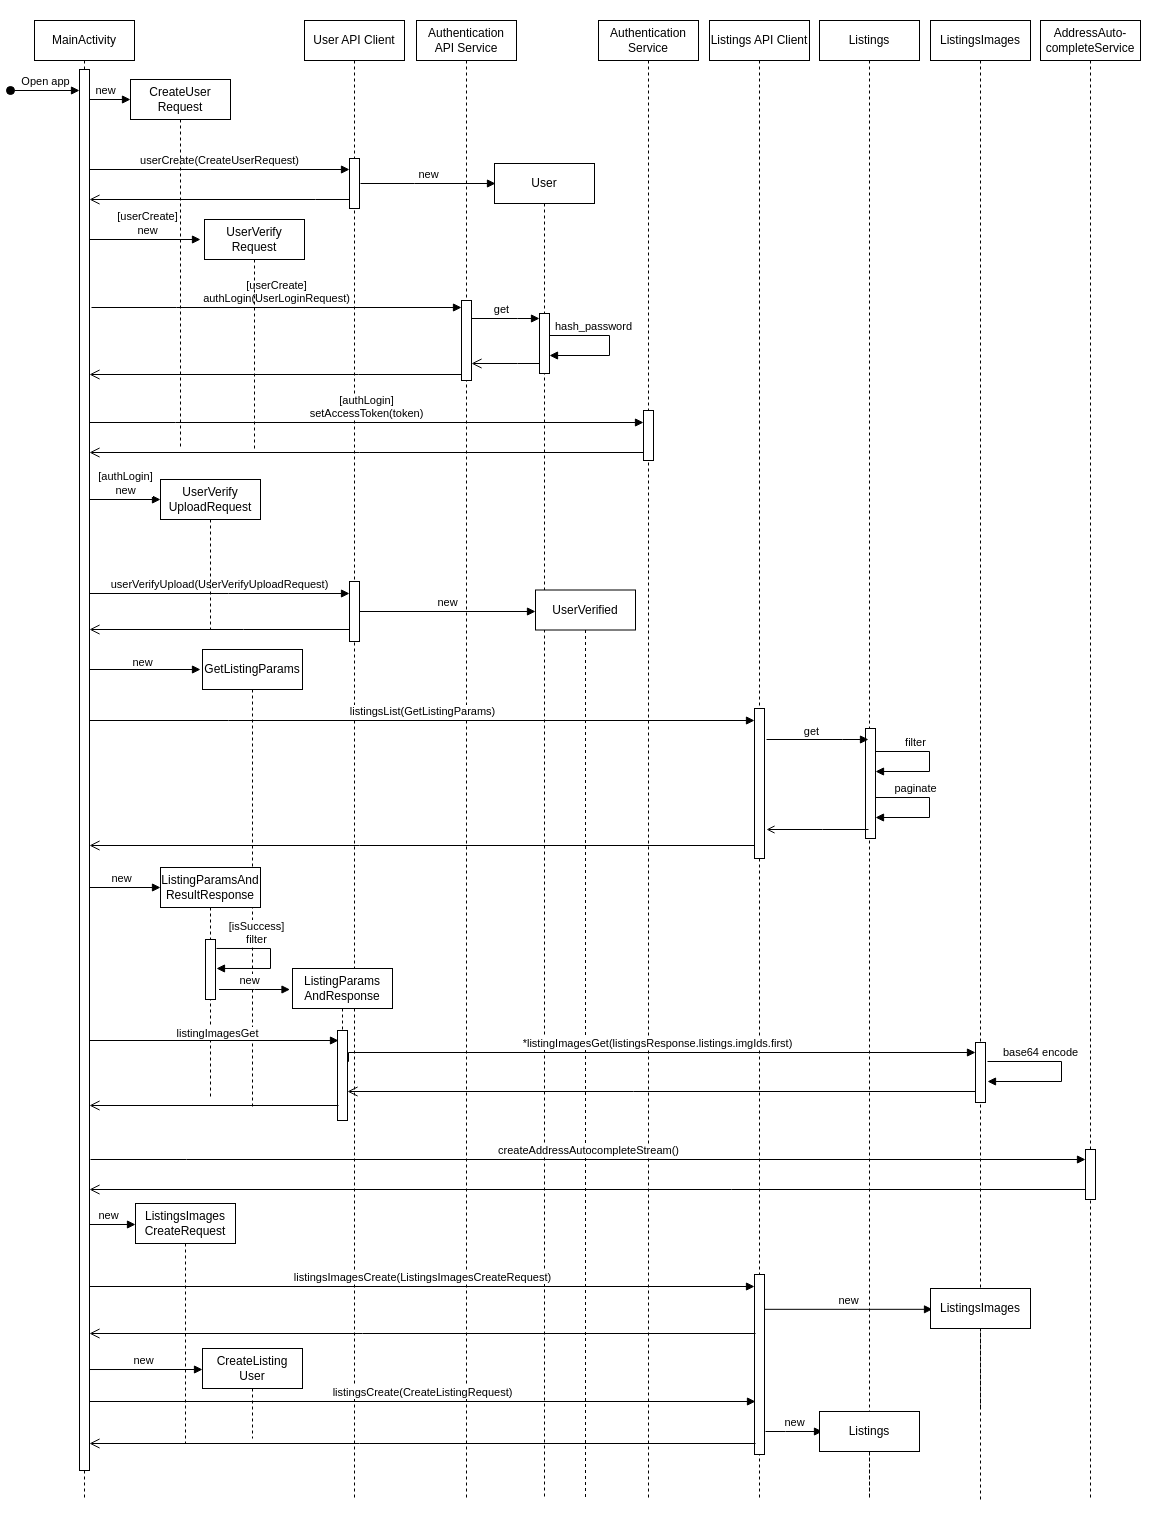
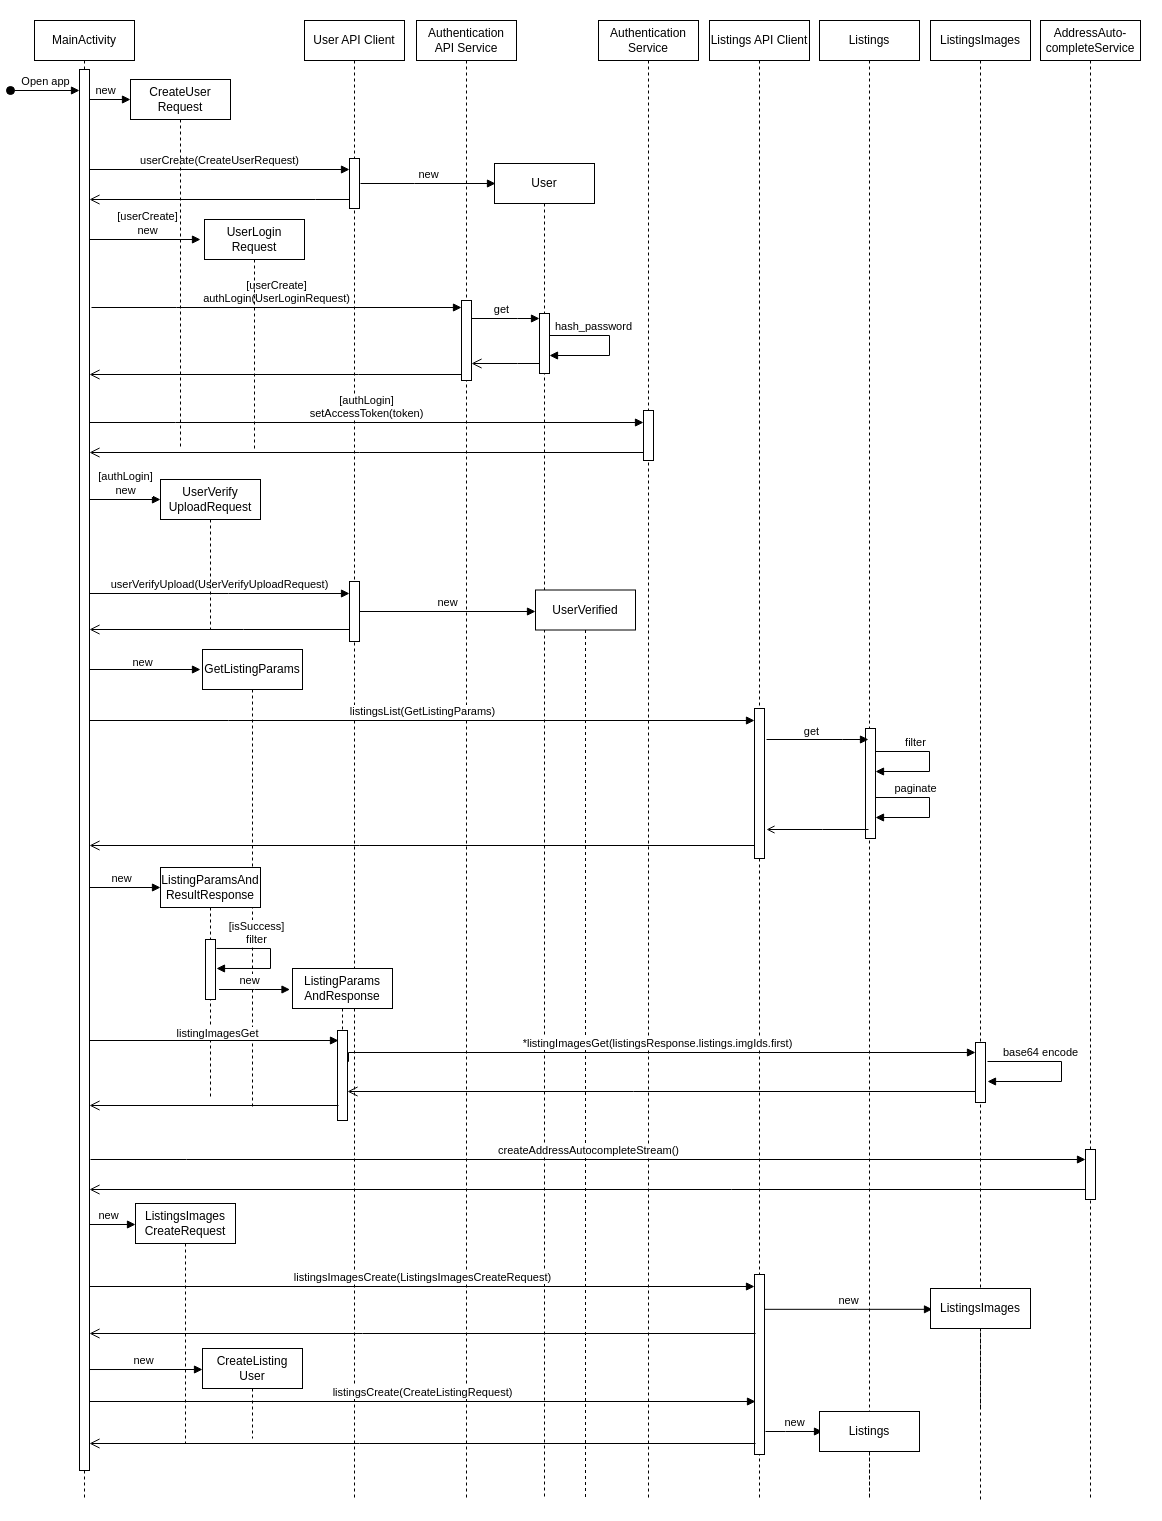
node "UserVerify Request": label "UserVerify Request" -> "UserLogin Request"
